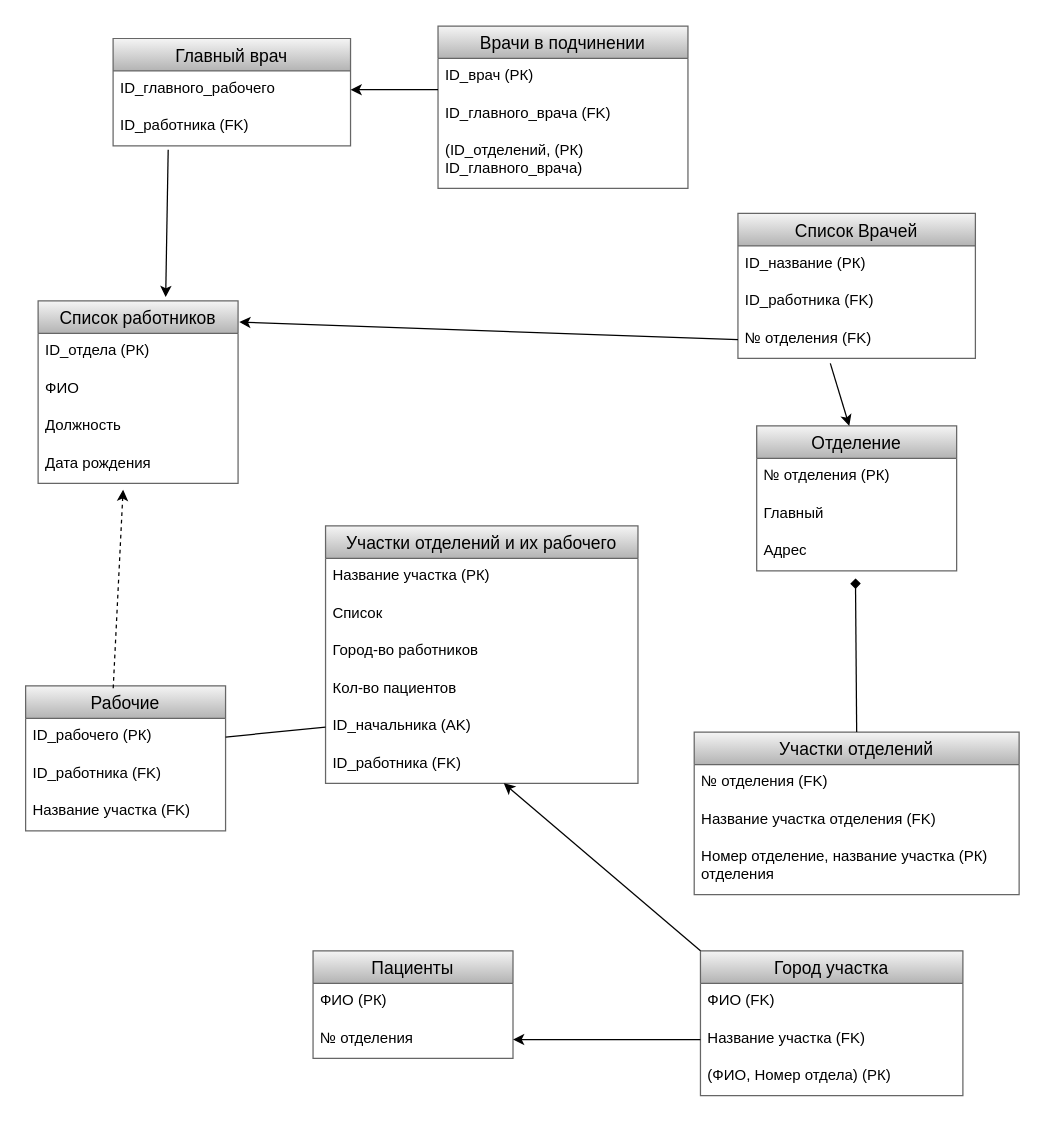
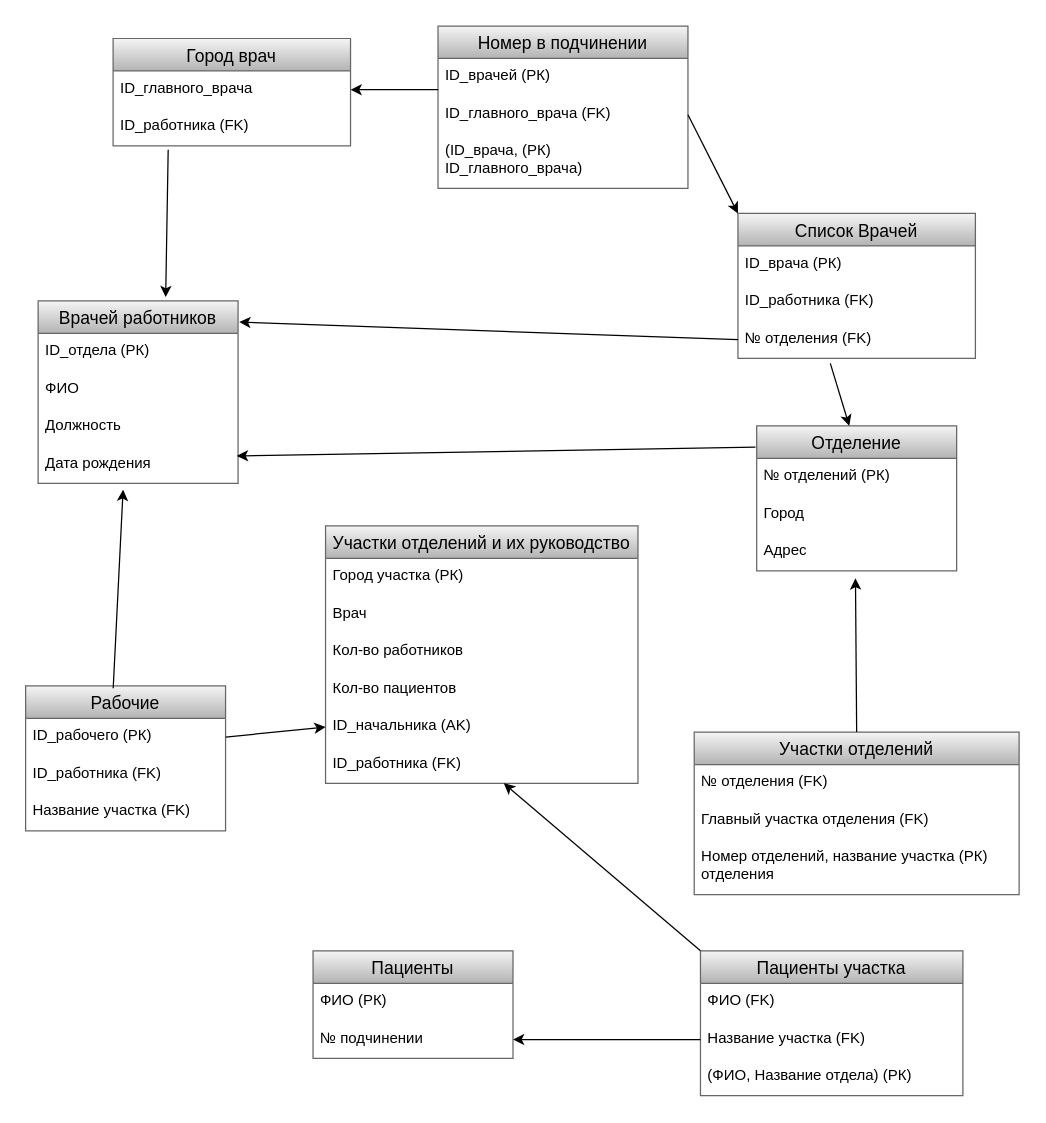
node "Врачи в подчинении": label "Врачи в подчинении" -> "Номер в подчинении"
node "Главный врач": label "Главный врач" -> "Город врач"
node "ID_врач (РК)": label "ID_врач (РК)" -> "ID_врачей (РК)"
node "ID_главного_рабочего": label "ID_главного_рабочего" -> "ID_главного_врача"
node "(ID_отделений, (РК) ID_главного_врача)": label "(ID_отделений, (РК) ID_главного_врача)" -> "(ID_врача, (РК) ID_главного_врача)"
edge "ID_главного_врача (FK)" -> "Список Врачей": added
node "ID_название (РК)": label "ID_название (РК)" -> "ID_врача (РК)"
node "Список работников": label "Список работников" -> "Врачей работников"
edge "Отделение" -> "Дата рождения": added
node "№ отделения (РК)": label "№ отделения (РК)" -> "№ отделений (РК)"
node "Главный": label "Главный" -> "Город"
node "Участки отделений и их рабочего": label "Участки отделений и их рабочего" -> "Участки отделений и их руководство"
node "Название участка (РК)": label "Название участка (РК)" -> "Город участка (РК)"
edge "Участки отделений" -> "Адрес": arrowhead diamond -> classic
edge "Рабочие" -> "Дата рождения": style dashed -> solid
node "Список": label "Список" -> "Врач"
node "Город-во работников": label "Город-во работников" -> "Кол-во работников"
edge "ID_начальника (AK)" -- "ID_рабочего (РК)": arrowhead none -> classic
node "Название участка отделения (FK)": label "Название участка отделения (FK)" -> "Главный участка отделения (FK)"
node "Номер отделение, название участка (РК) отделения": label "Номер отделение, название участка (РК) отделения" -> "Номер отделений, название участка (РК) отделения"
node "Город участка": label "Город участка" -> "Пациенты участка"
node "№ отделения": label "№ отделения" -> "№ подчинении"
node "(ФИО, Номер отдела) (РК)": label "(ФИО, Номер отдела) (РК)" -> "(ФИО, Название отдела) (РК)"
